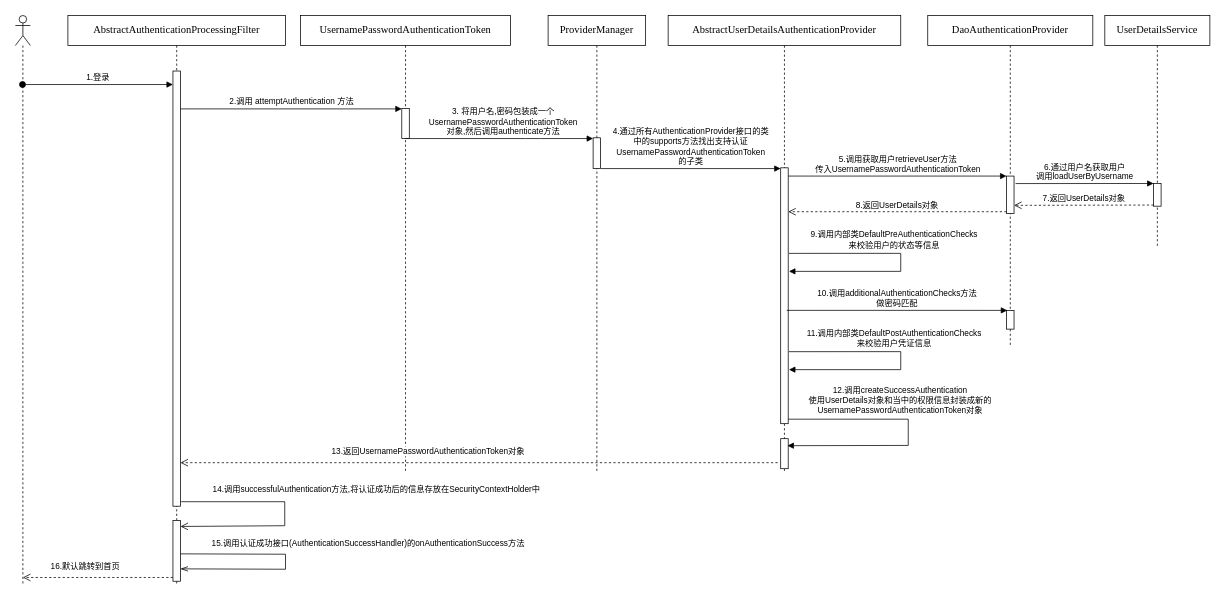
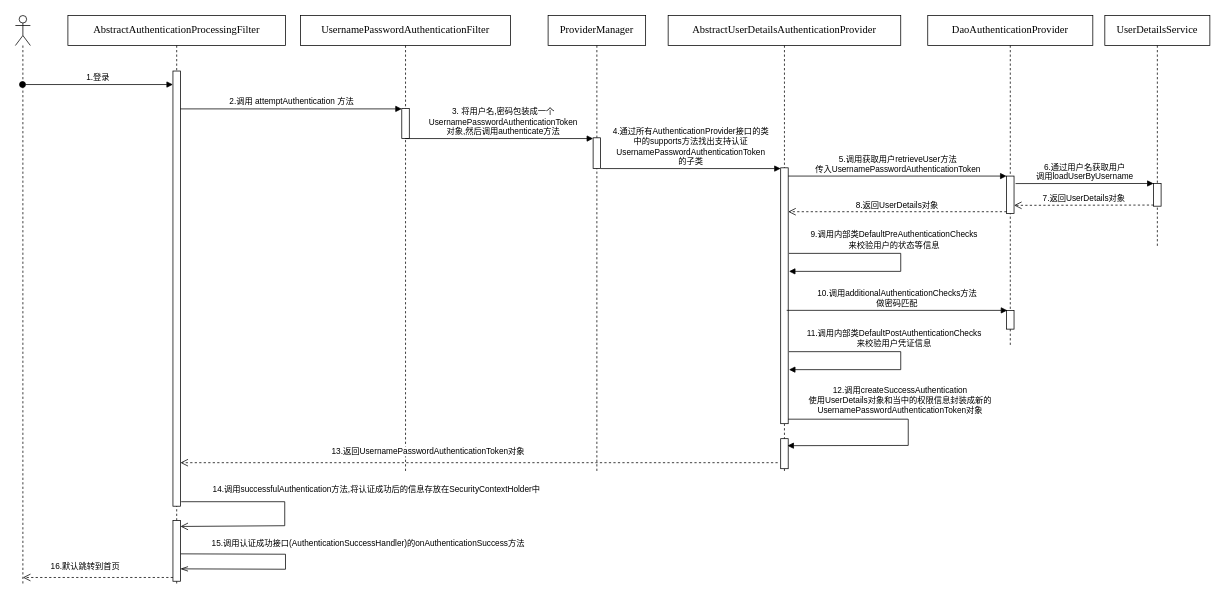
node "UsernamePasswordAuthenticationToken": label "UsernamePasswordAuthenticationToken" -> "UsernamePasswordAuthenticationFilter"
